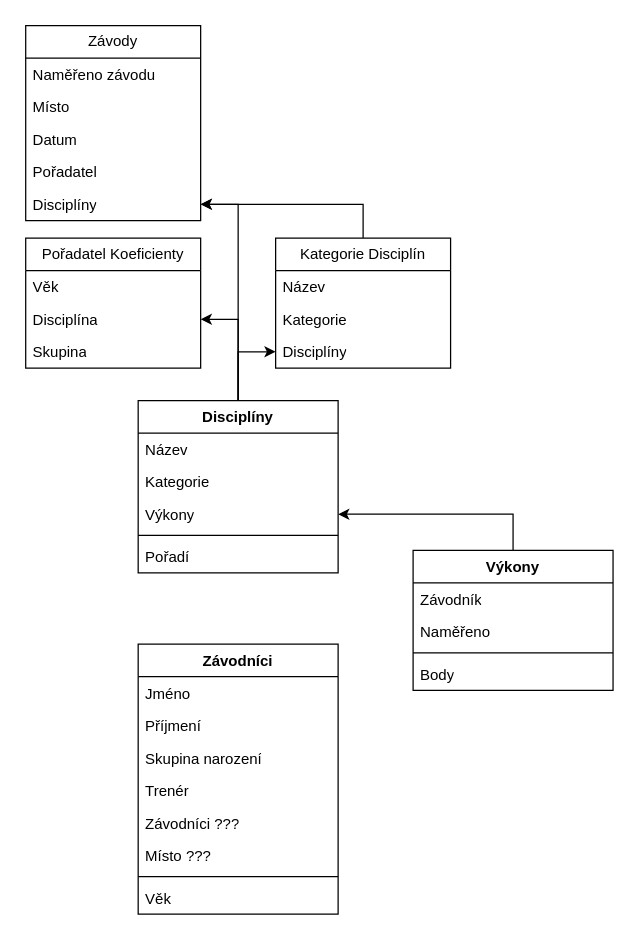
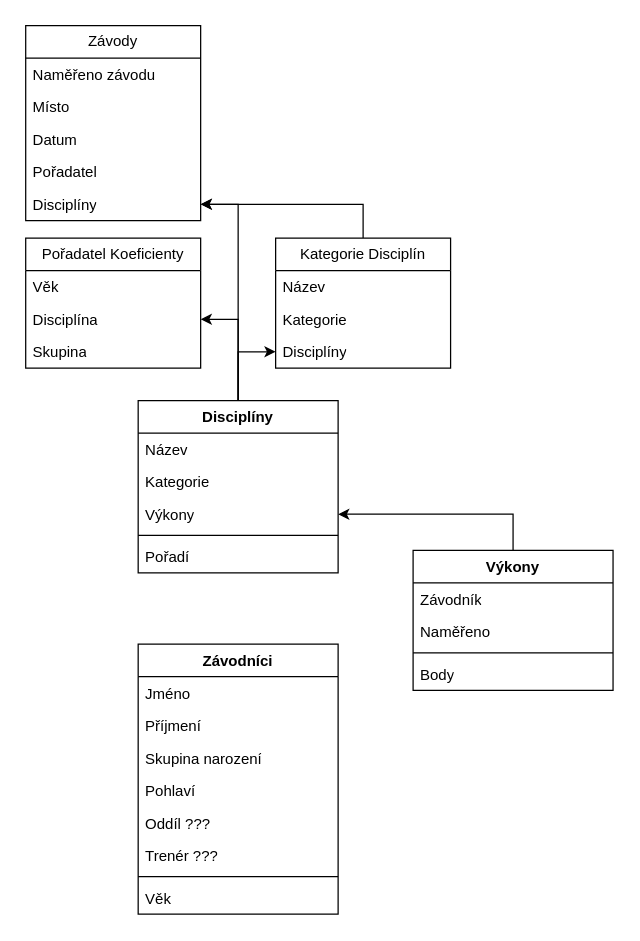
node "Trenér": label "Trenér" -> "Pohlaví"
node "Závodníci ???": label "Závodníci ???" -> "Oddíl ???"
node "Místo ???": label "Místo ???" -> "Trenér ???"
